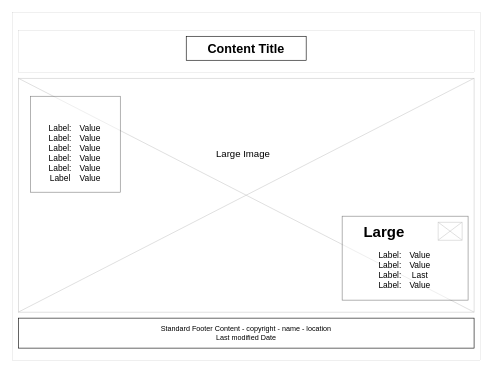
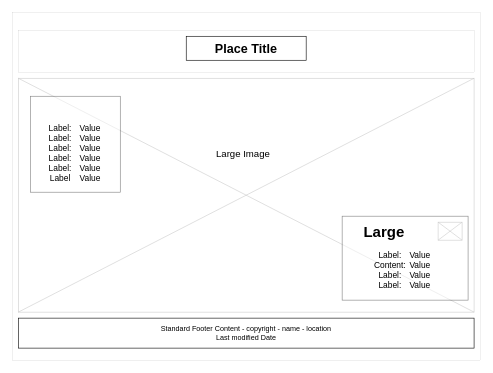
node "Content Title": label "Content Title" -> "Place Title"
node "Label: Label: Label: Label:": label "Label: Label: Label: Label:" -> "Label: Content: Label: Label:"
node "Value Value Last Value": label "Value Value Last Value" -> "Value Value Value Value"
